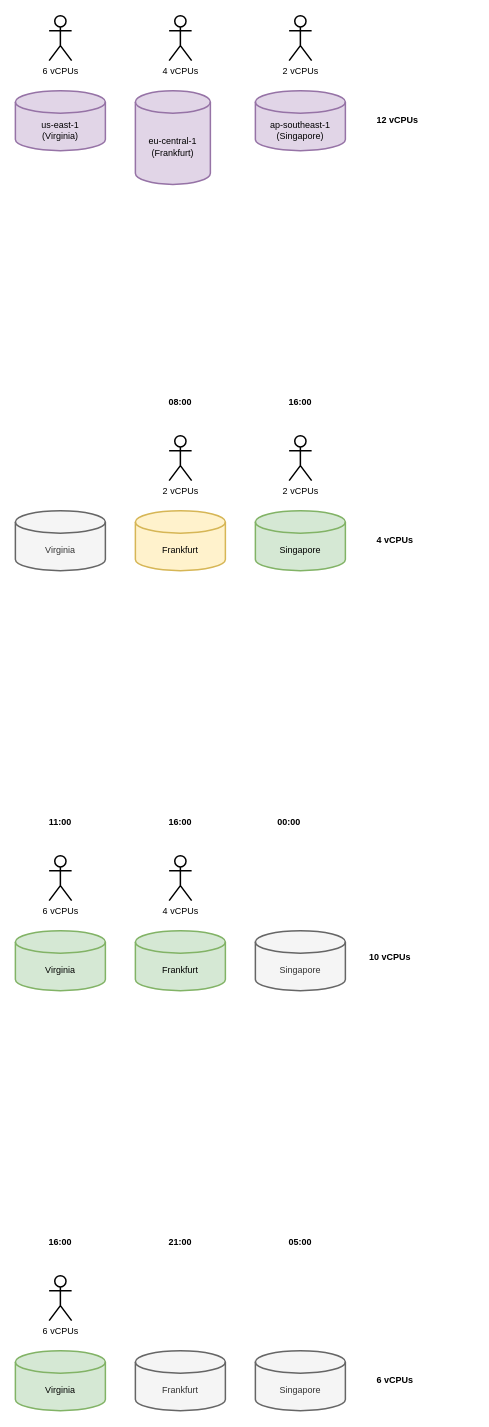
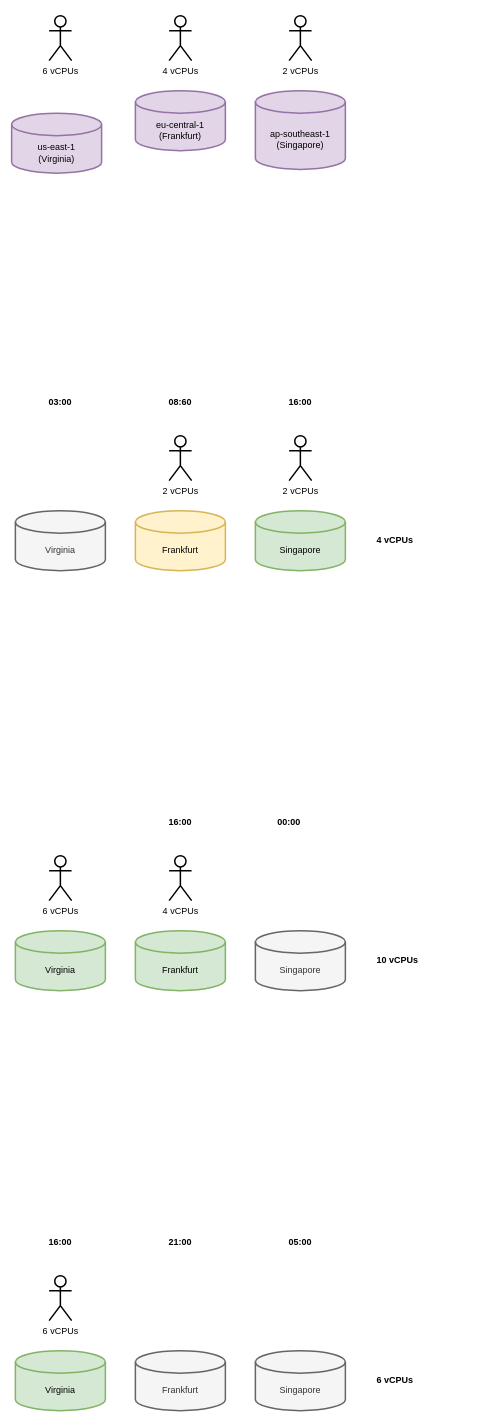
node "us-east-1 (Virginia)": moved (60, 120) -> (57, 143)
node "ap-southeast-1 (Singapore)": size 90x60 -> 90x79
node "12 vCPUs": removed
node "eu-central-1 (Frankfurt)": size 75x94 -> 90x60
node "03:00": added
node "08:00": label "08:00" -> "08:60"
node "11:00": removed
node "10 vCPUs": moved (417, 957) -> (424, 960)
